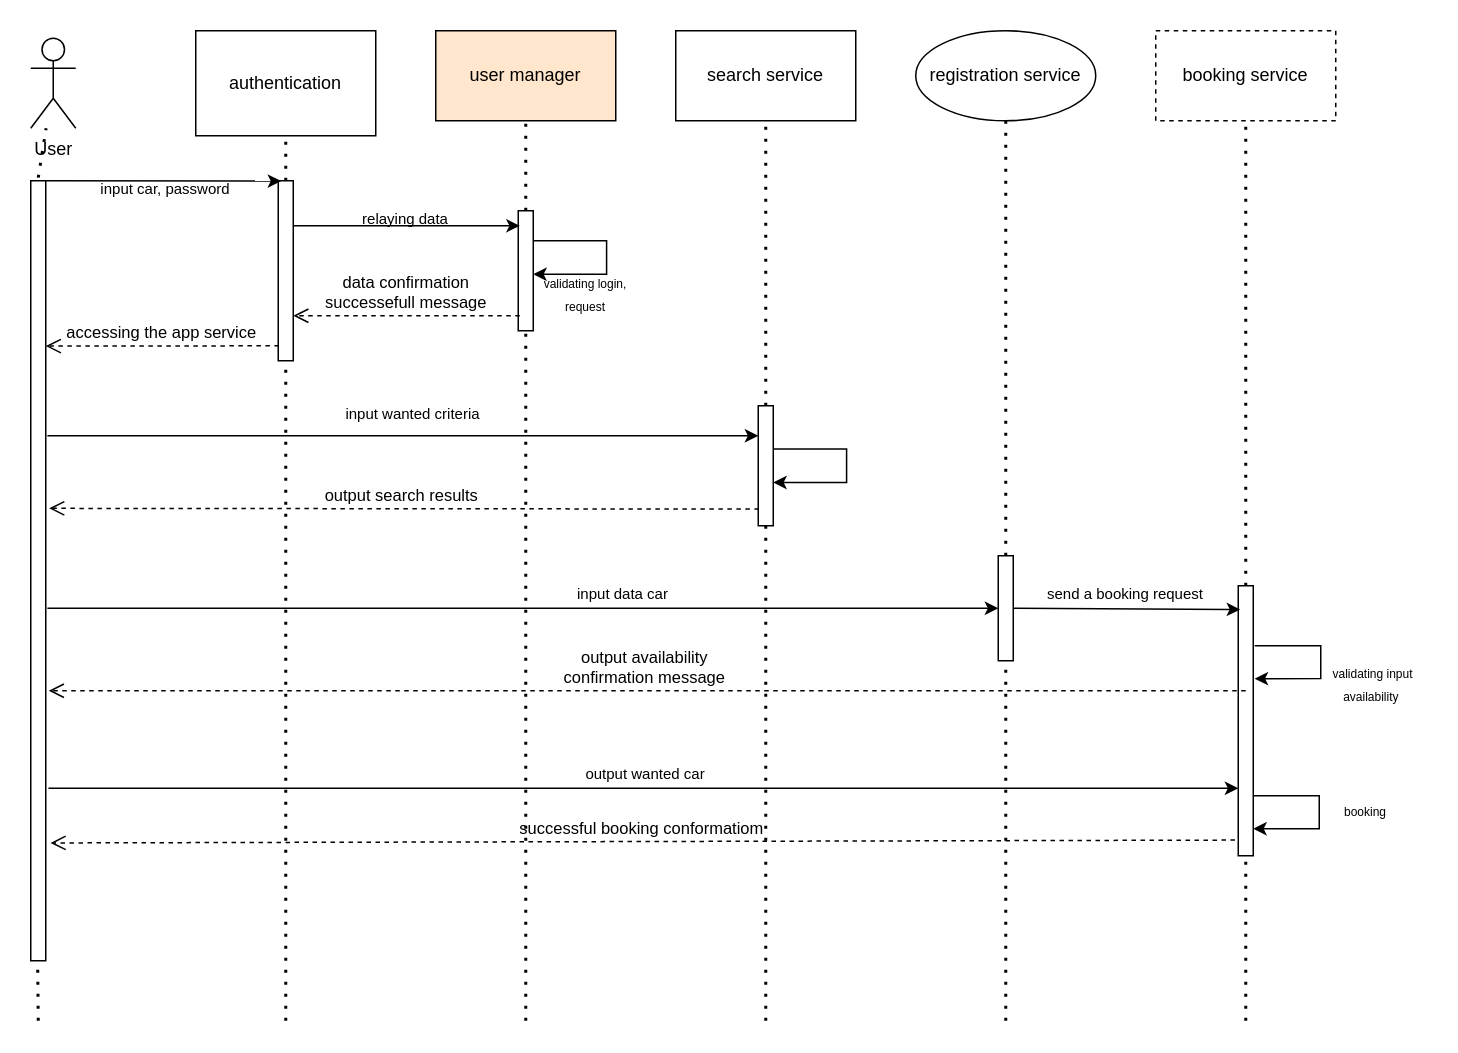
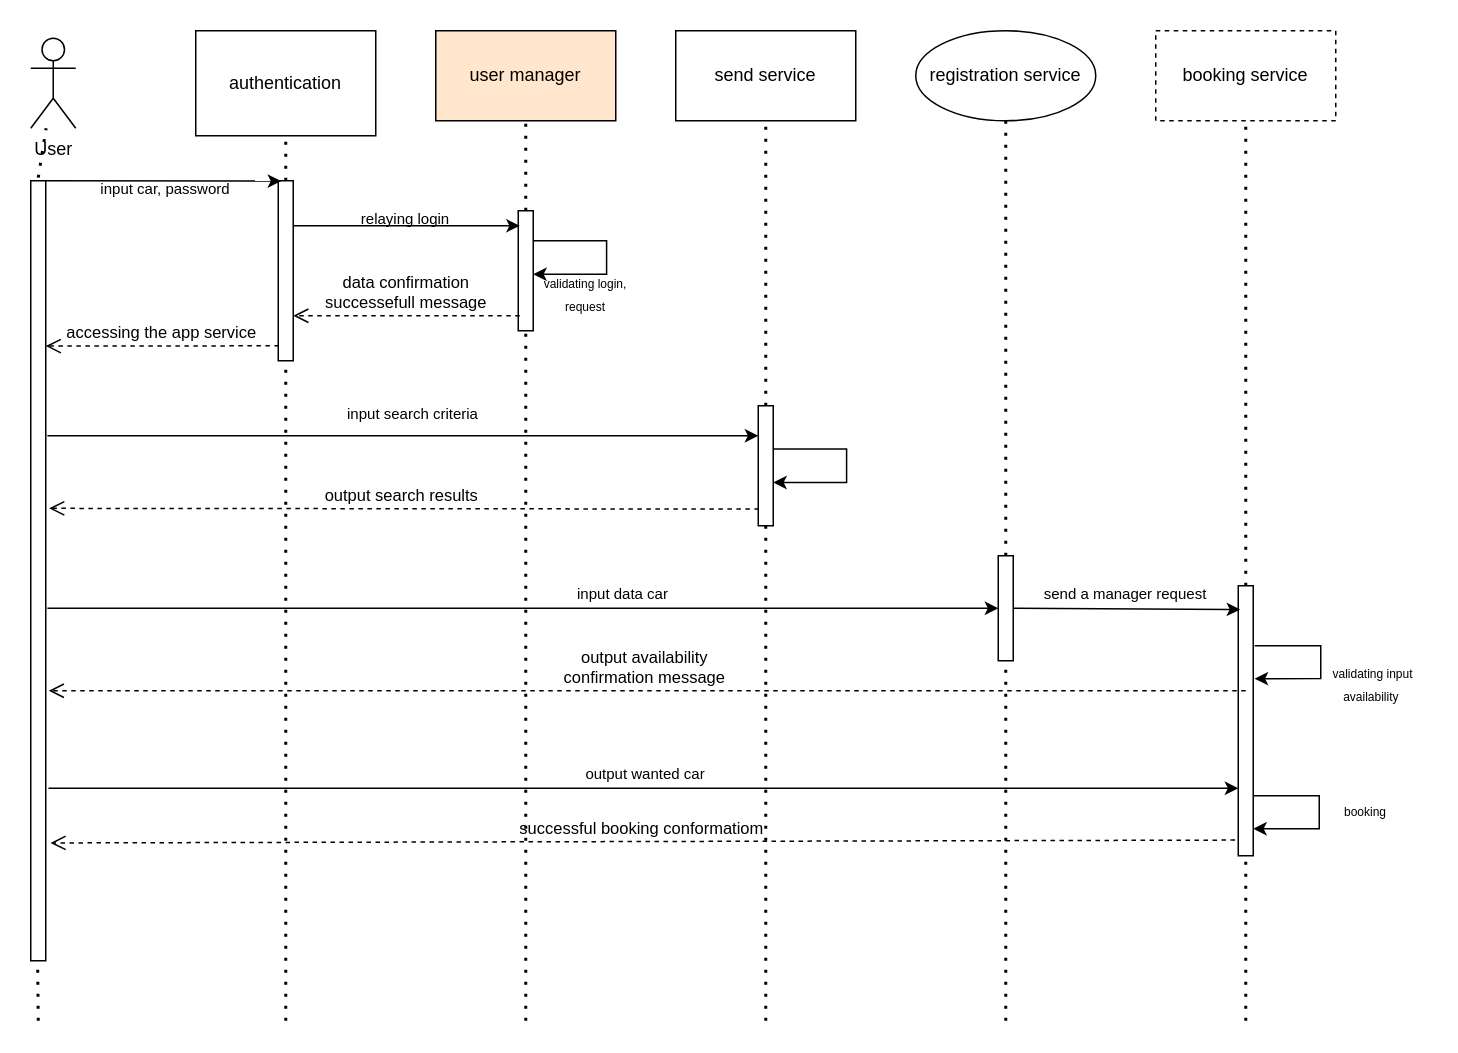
node "search service": label "search service" -> "send service"
node "relaying data": label "relaying data" -> "relaying login"
node "input wanted criteria": label "input wanted criteria" -> "input search criteria"
node "send a booking request": label "send a booking request" -> "send a manager request"
